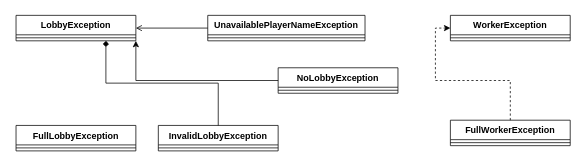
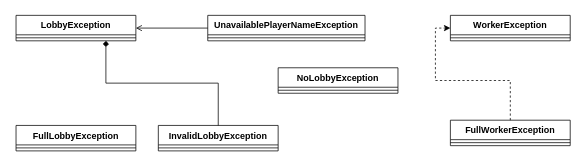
edge "NoLobbyException" -> "LobbyException": removed
